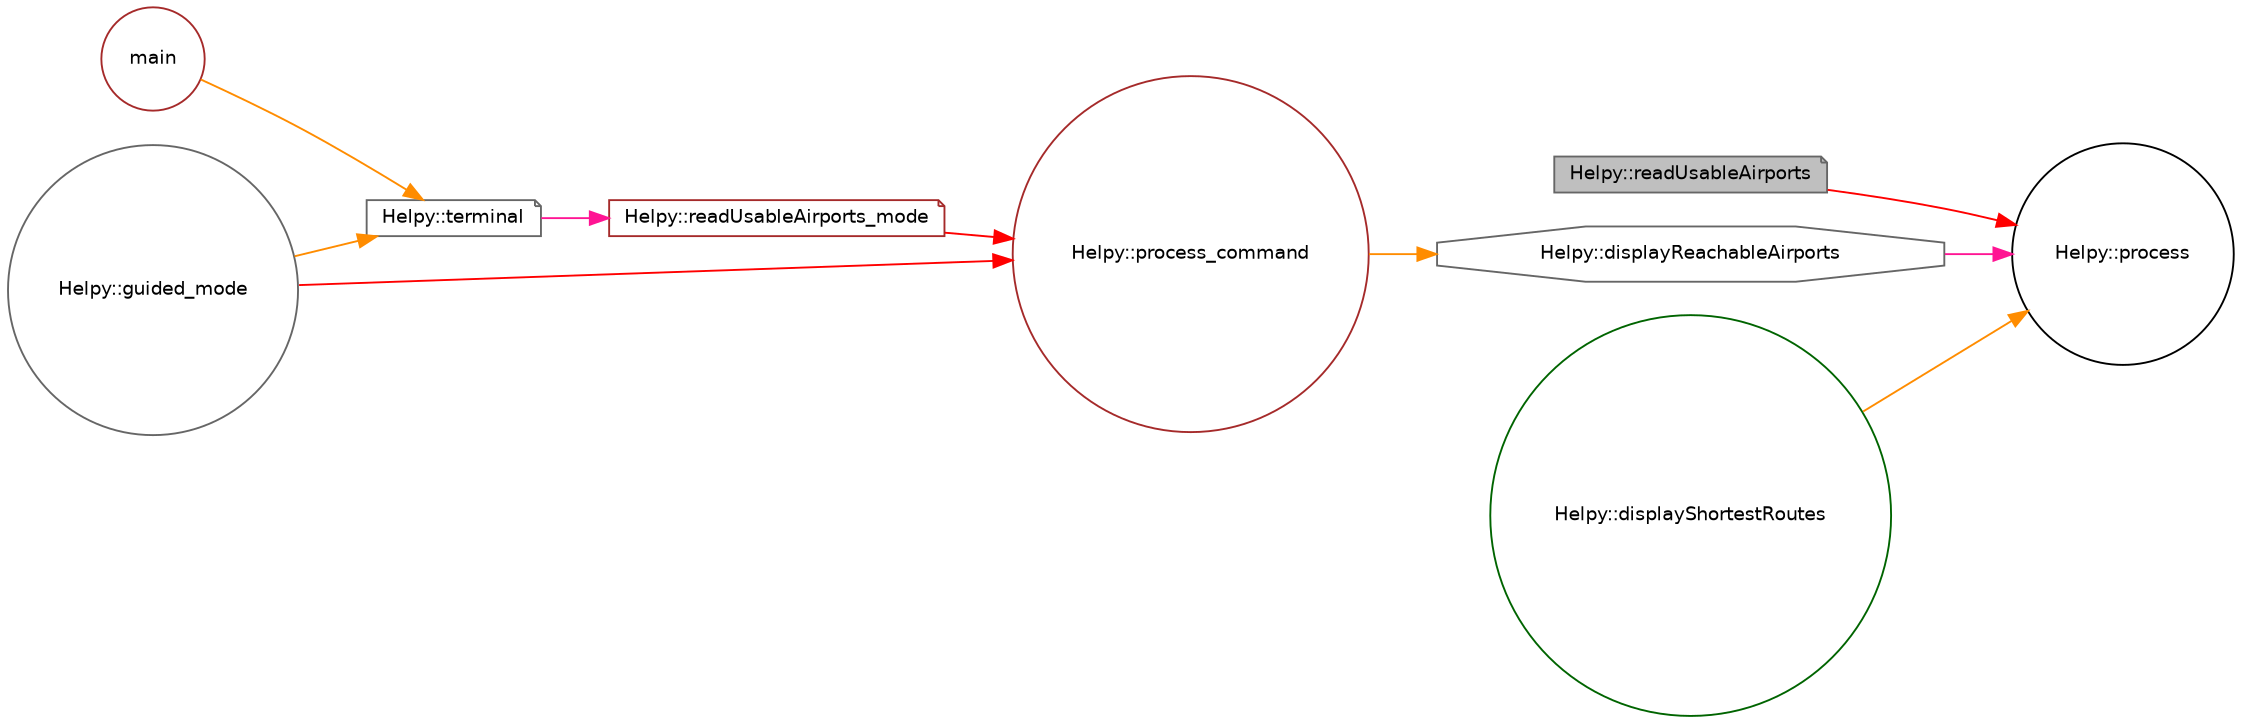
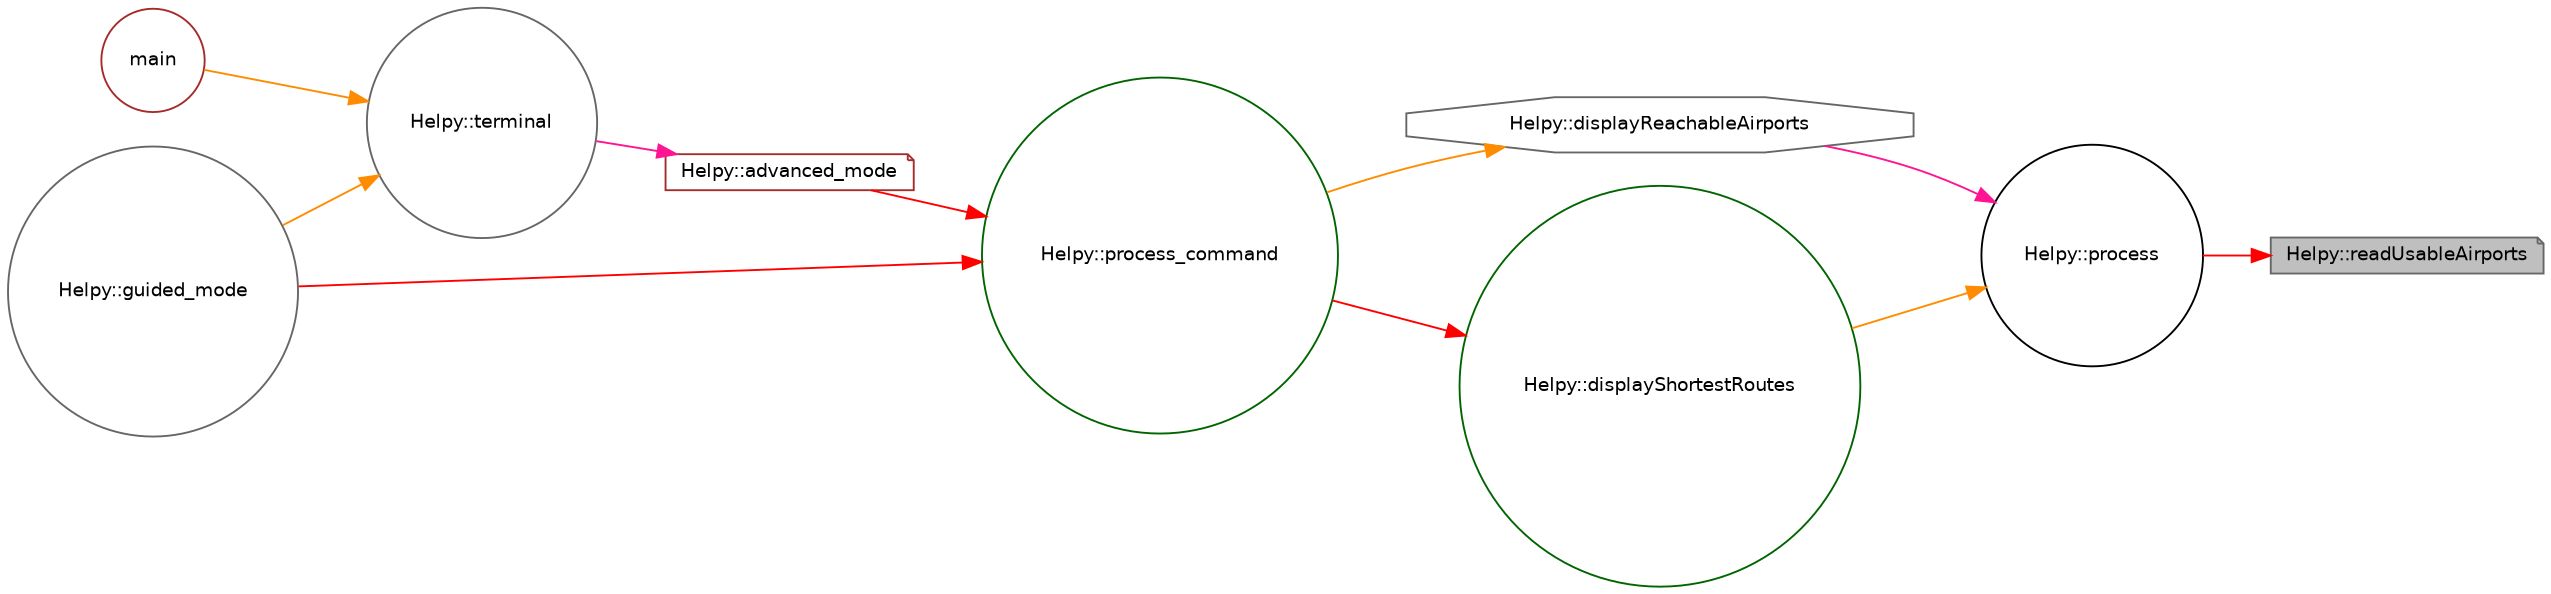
edge "Helpy::readUsableAirports" -> "Helpy::process": reversed
node "Helpy::terminal": shape note -> circle
node "Helpy::readUsableAirports_mode": label "Helpy::readUsableAirports_mode" -> "Helpy::advanced_mode"
node "Helpy::process_command": color brown -> darkgreen
edge "Helpy::process_command" -> "Helpy::displayShortestRoutes": added
